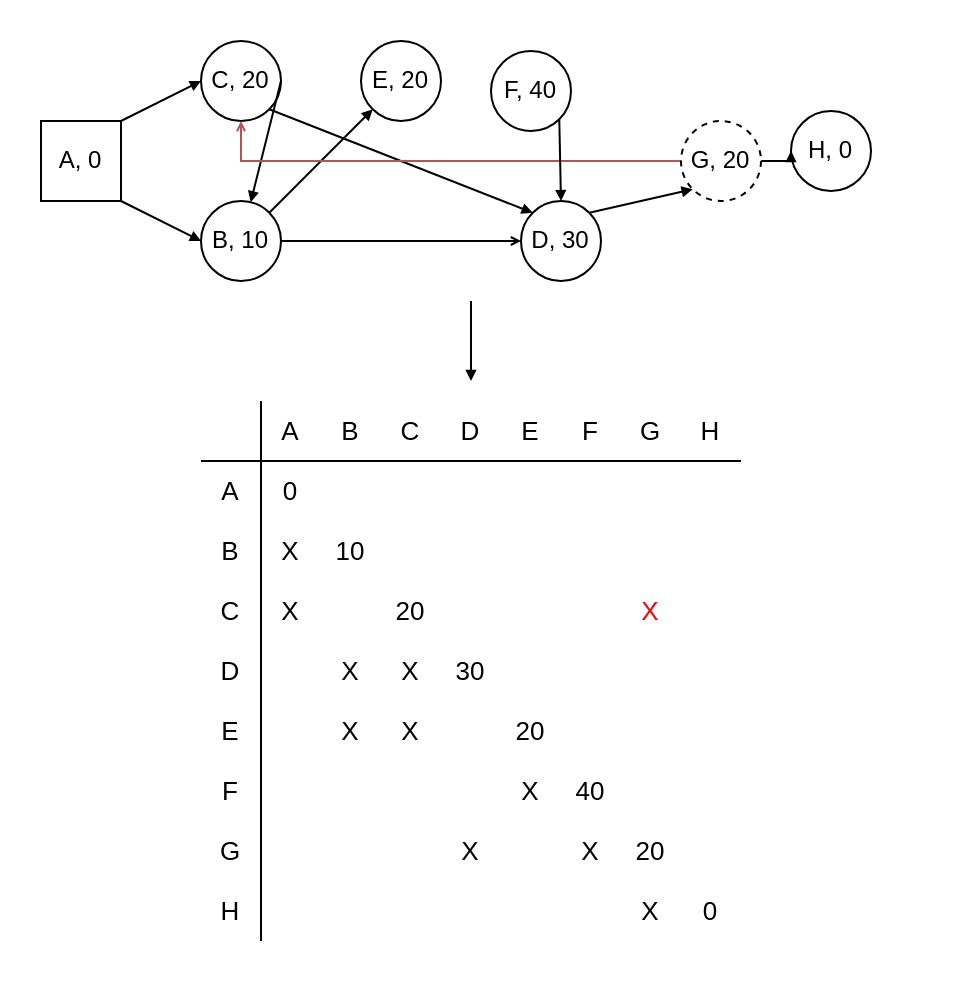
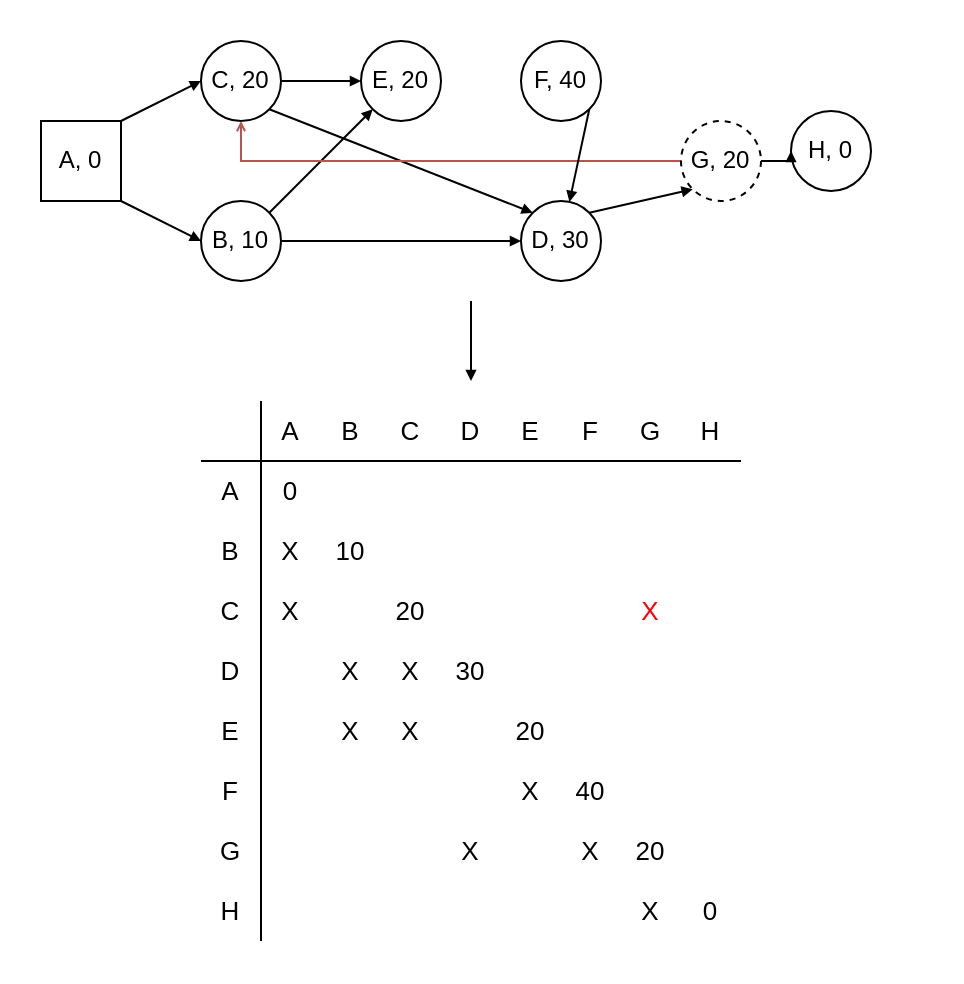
node "F, 40": moved (531, 91) -> (561, 81)
edge "C, 20" -> "B, 10": now "C, 20" -> "E, 20"
edge "B, 10" -> "D, 30": arrowhead open -> block
